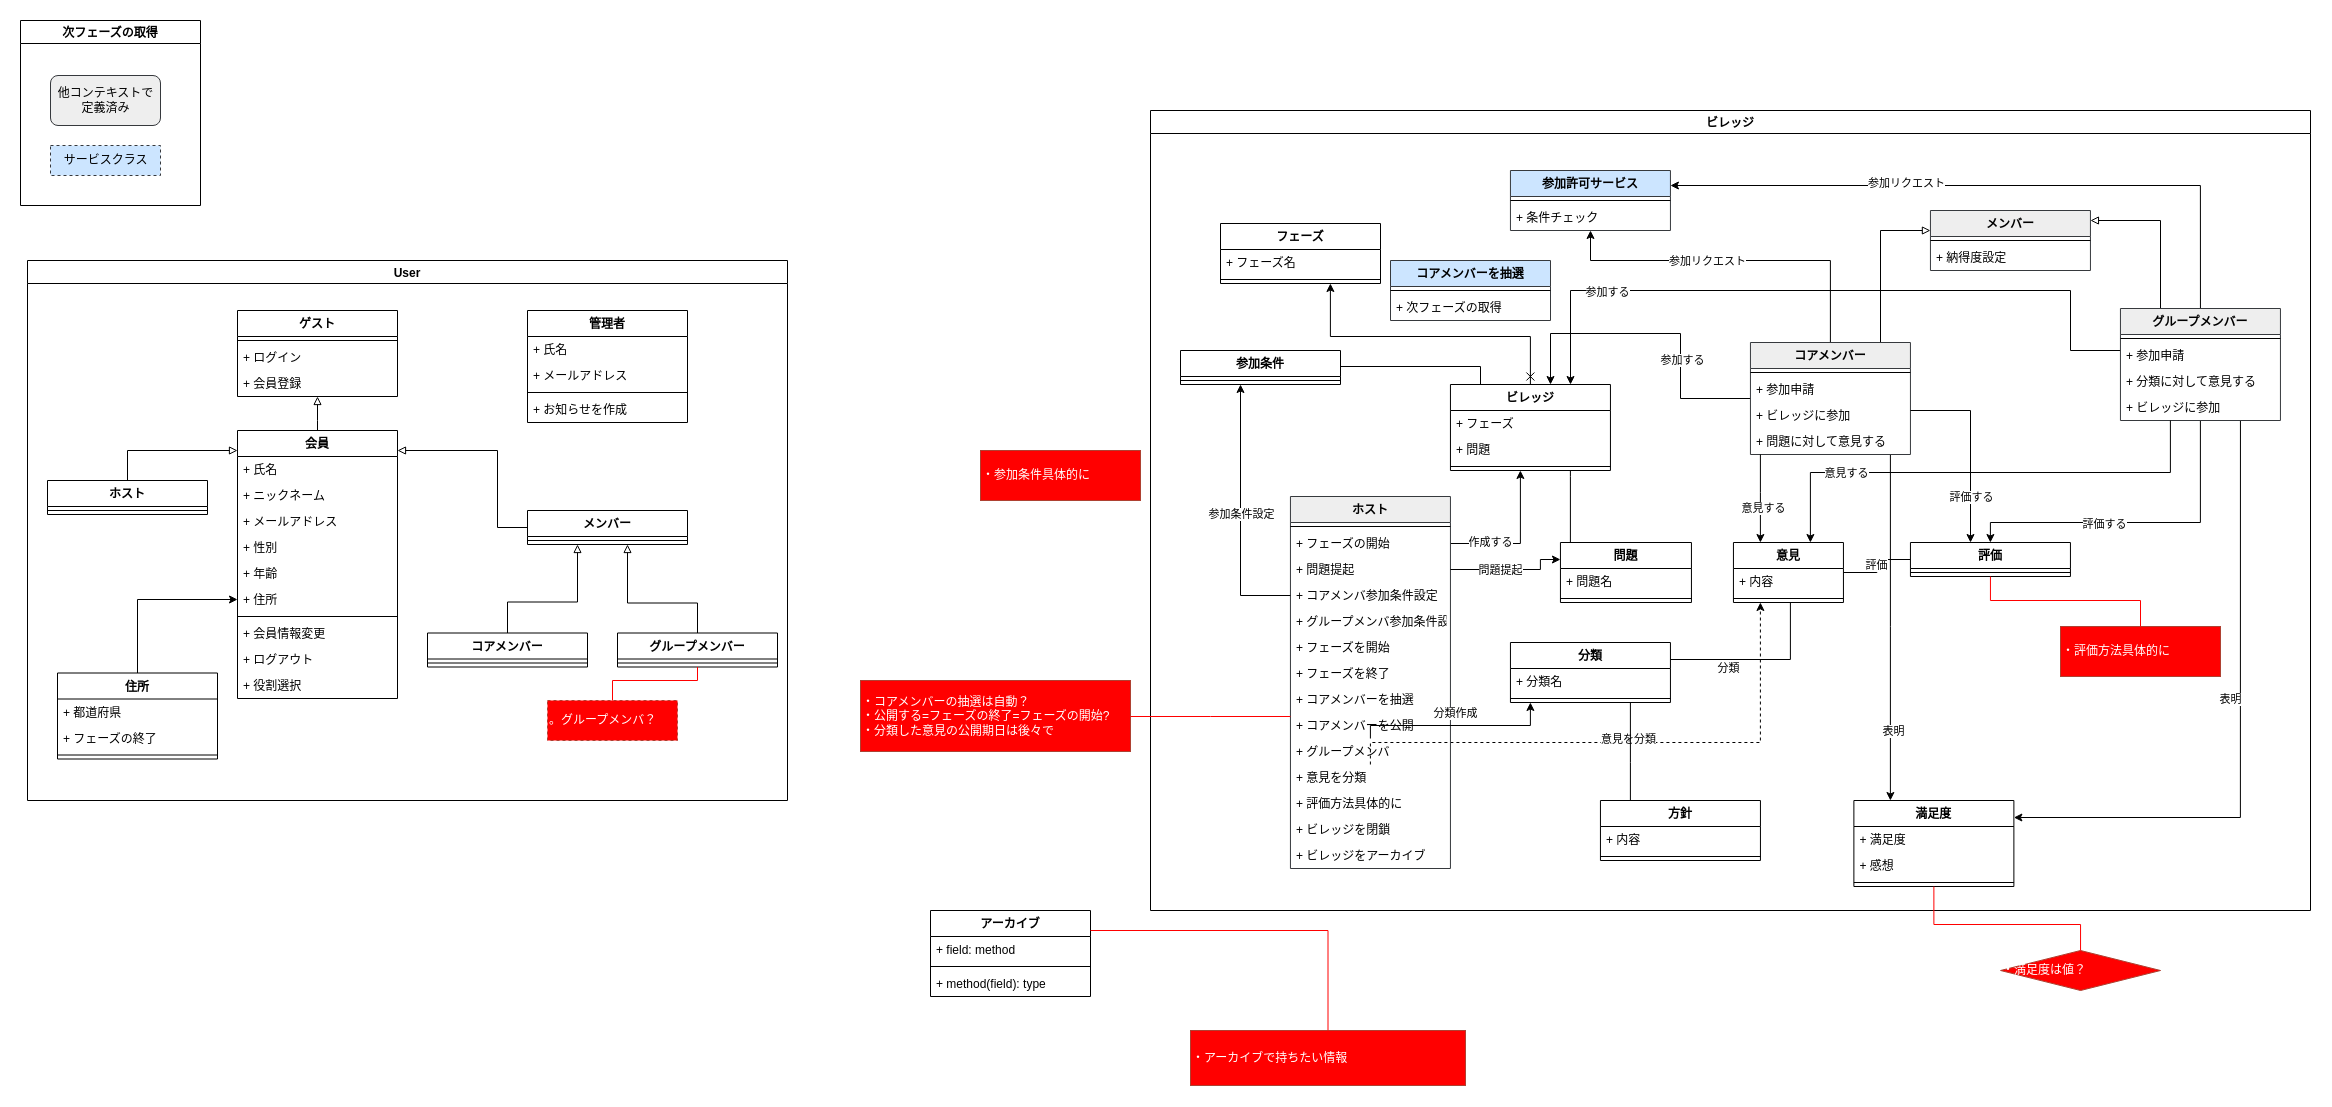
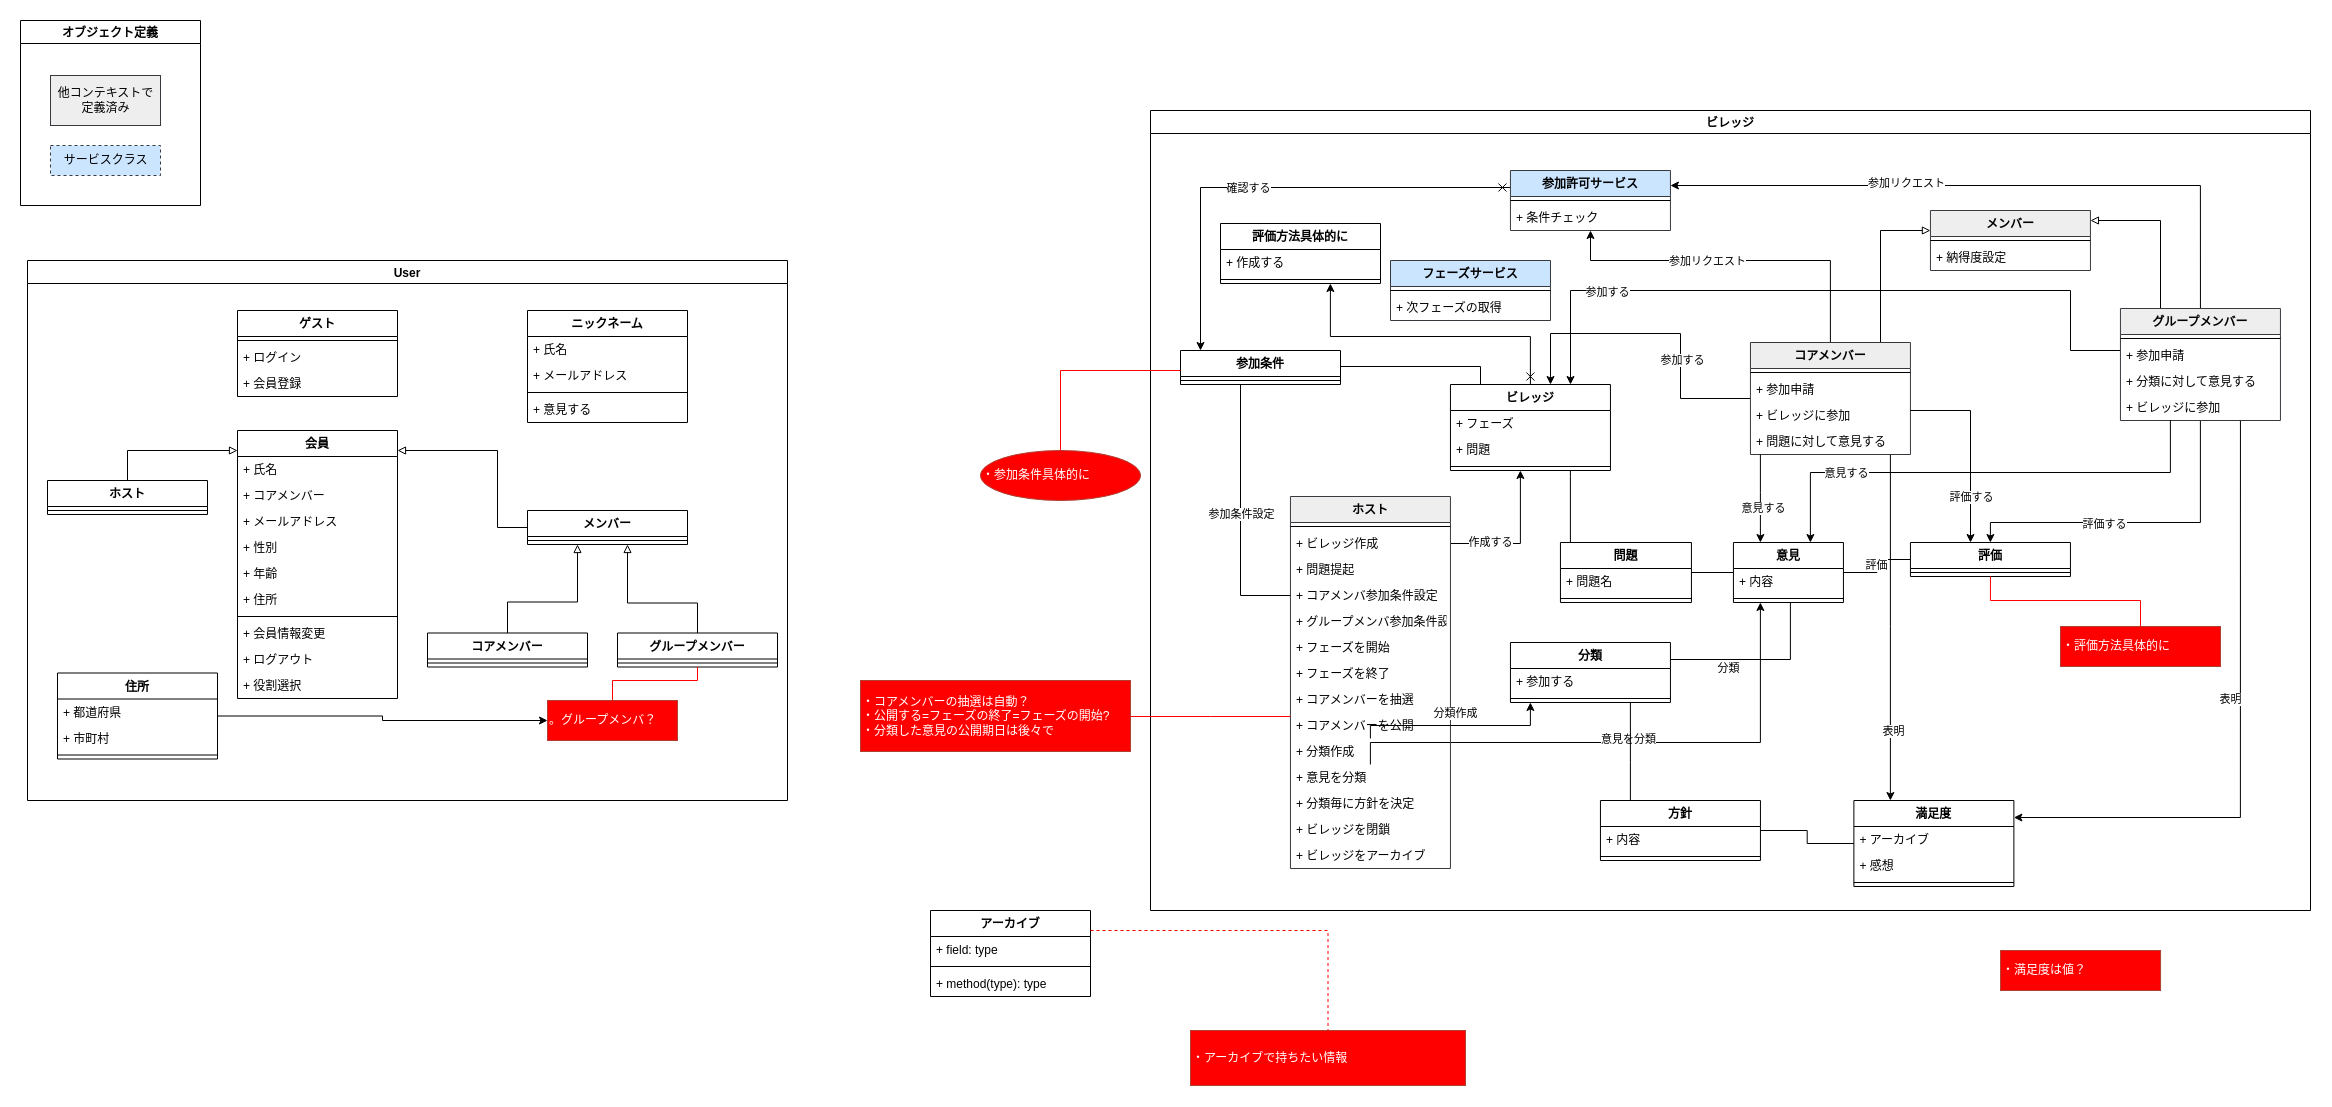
node "次フェーズの取得": label "次フェーズの取得" -> "オブジェクト定義"
node "他コンテキストで 定義済み": shape rounded rectangle -> rectangle
edge "参加許可サービス" -- "参加条件": added, label "確認する"
node "フェーズ": label "フェーズ" -> "評価方法具体的に"
node "+ フェーズ名": label "+ フェーズ名" -> "+ 作成する"
node "コアメンバーを抽選": label "コアメンバーを抽選" -> "フェーズサービス"
node "管理者": label "管理者" -> "ニックネーム"
edge "参加条件" -- "・参加条件具体的に": added
edge "+ コアメンバ参加条件設定" -> "参加条件": arrowhead classic -> none
node "+ お知らせを作成": label "+ お知らせを作成" -> "+ 意見する"
edge "会員" -> "ゲスト": removed
node "・参加条件具体的に": shape rectangle -> ellipse
node "+ ニックネーム": label "+ ニックネーム" -> "+ コアメンバー"
node "+ フェーズの開始": label "+ フェーズの開始" -> "+ ビレッジ作成"
edge "+ 問題提起" -> "問題": removed, label "問題提起"
edge "問題" -- "意見": added
edge "住所" -> "+ 住所": now "住所" -> "。グループメンバ？"
node "・評価方法具体的に": size 160x50 -> 160x40
node "+ 分類名": label "+ 分類名" -> "+ 参加する"
node "。グループメンバ？": style dashed -> solid
node "+ フェーズの終了": label "+ フェーズの終了" -> "+ 市町村"
edge "+ 意見を分類" -> "意見": style dashed -> solid
node "+ グループメンバ": label "+ グループメンバ" -> "+ 分類作成"
node "+ 評価方法具体的に": label "+ 評価方法具体的に" -> "+ 分類毎に方針を決定"
edge "方針" -- "満足度": added
node "+ 満足度": label "+ 満足度" -> "+ アーカイブ"
edge "満足度" -- "・満足度は値？": removed
edge "アーカイブ" -- "・アーカイブで持ちたい情報": style solid -> dashed
node "+ field: method": label "+ field: method" -> "+ field: type"
node "・満足度は値？": shape diamond -> rectangle
node "+ method(field): type": label "+ method(field): type" -> "+ method(type): type"
